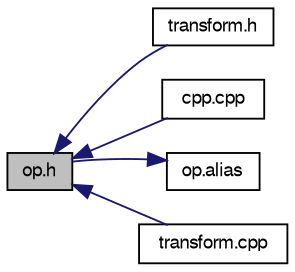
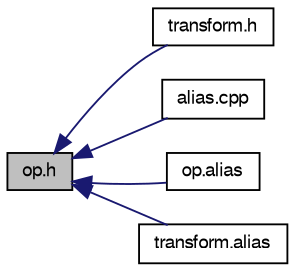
node "cpp.cpp": label "cpp.cpp" -> "alias.cpp"
edge "op.h" -> "op.alias": reversed
node "transform.cpp": label "transform.cpp" -> "transform.alias"
